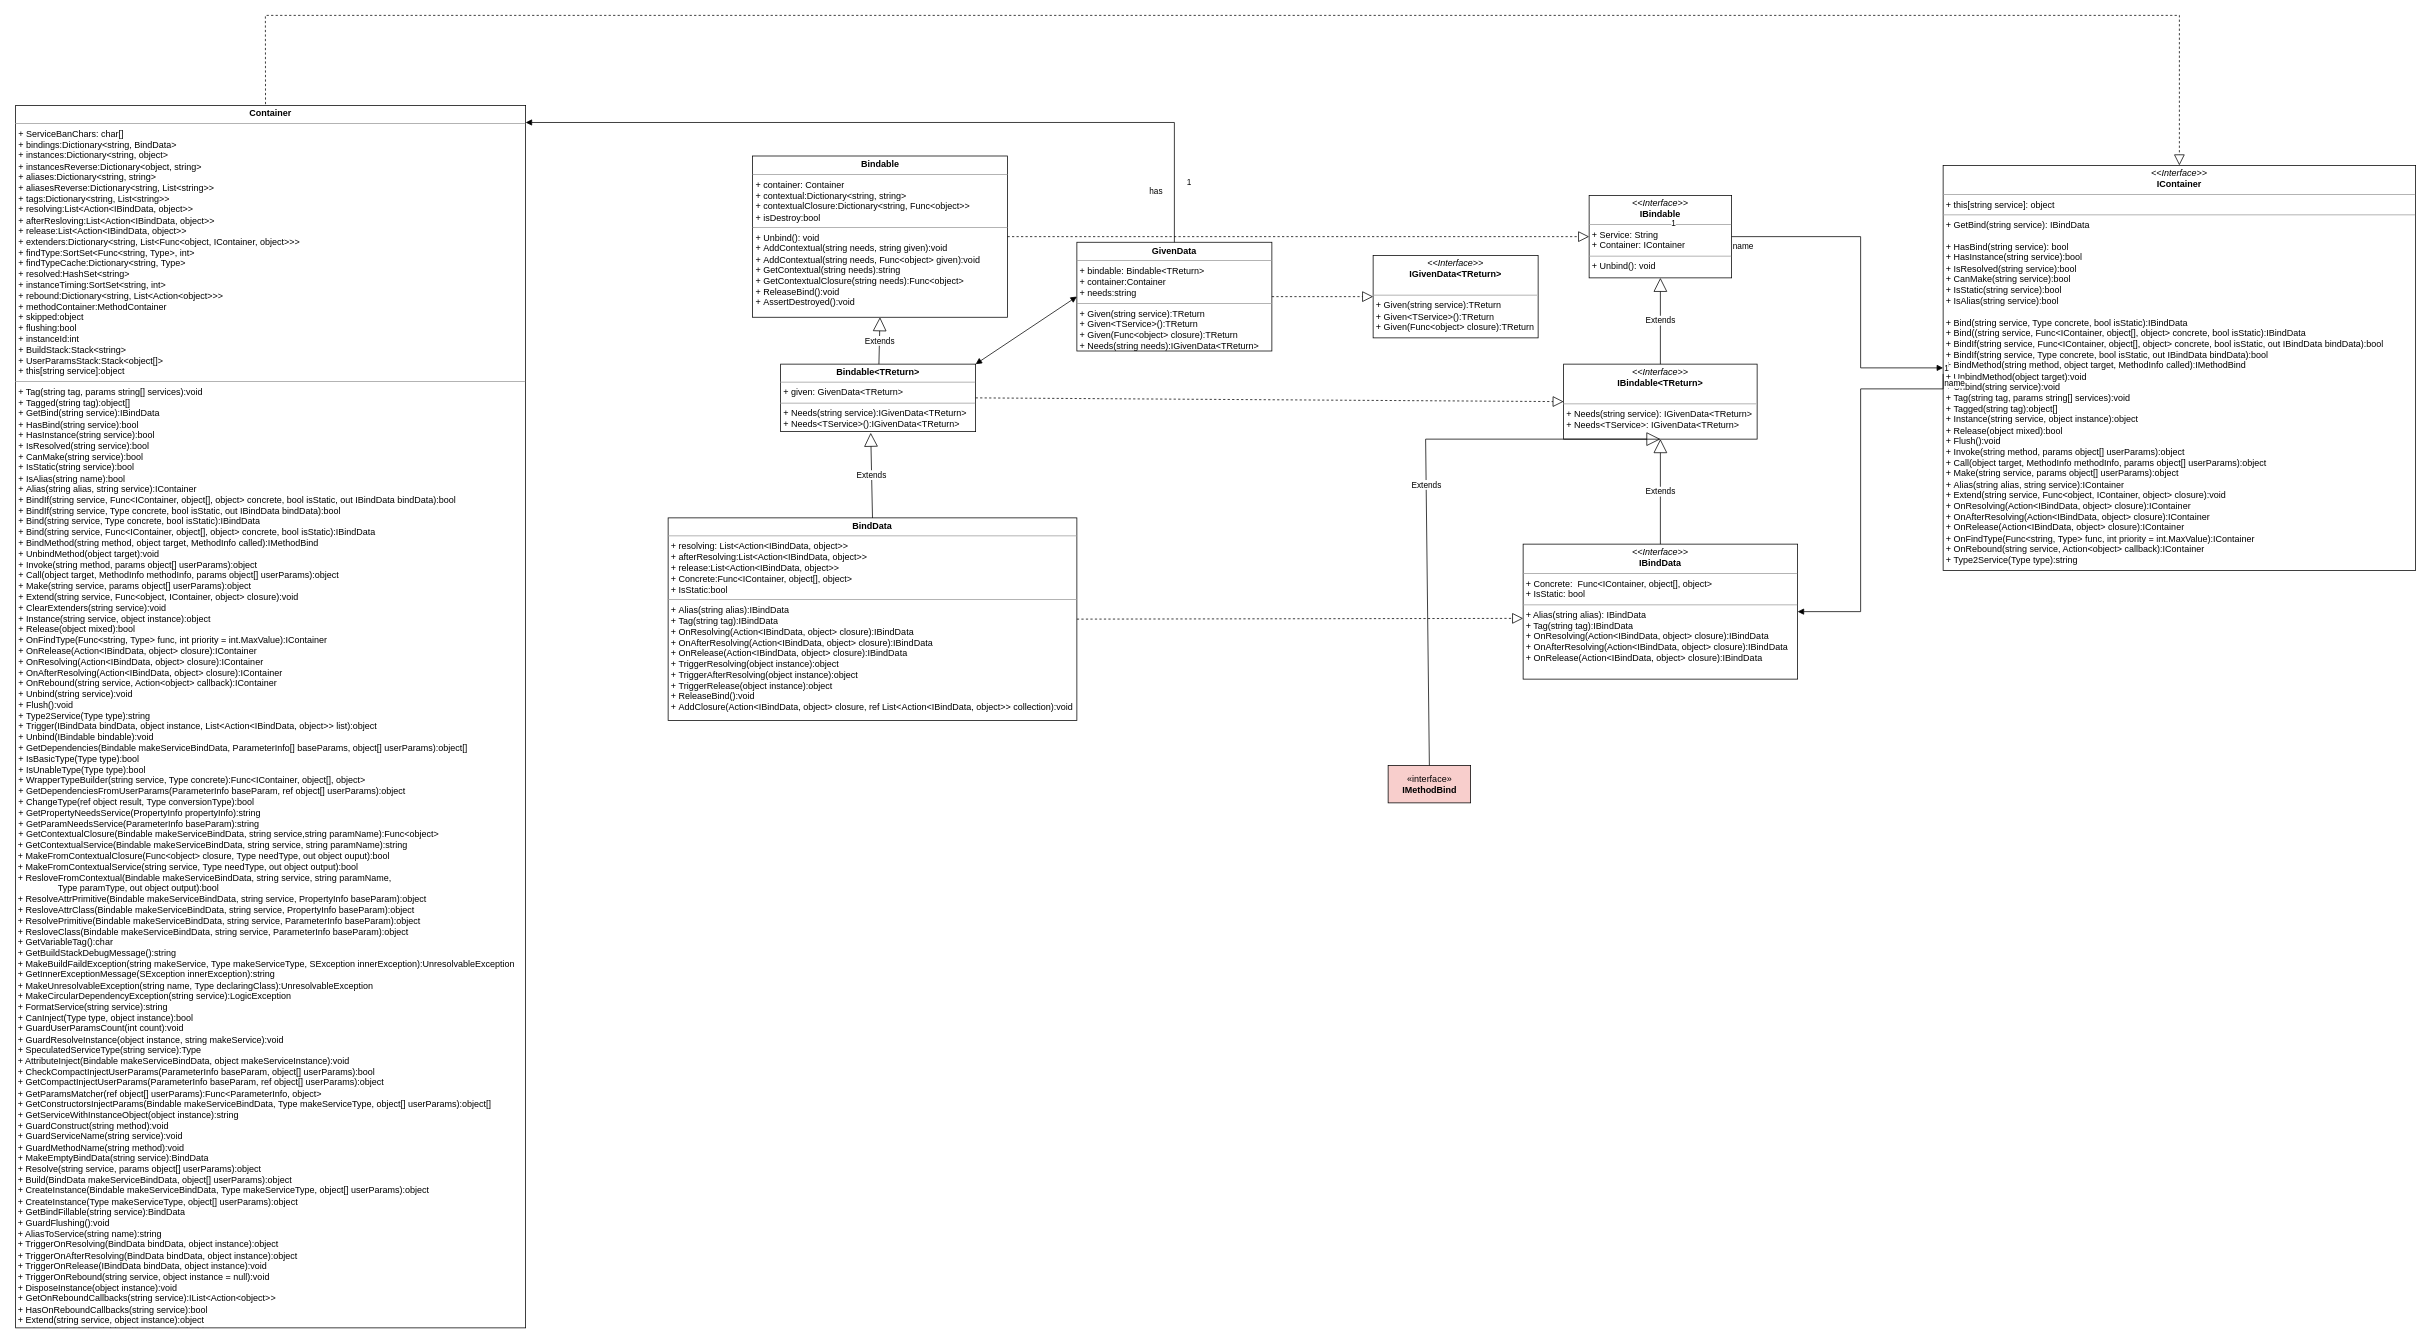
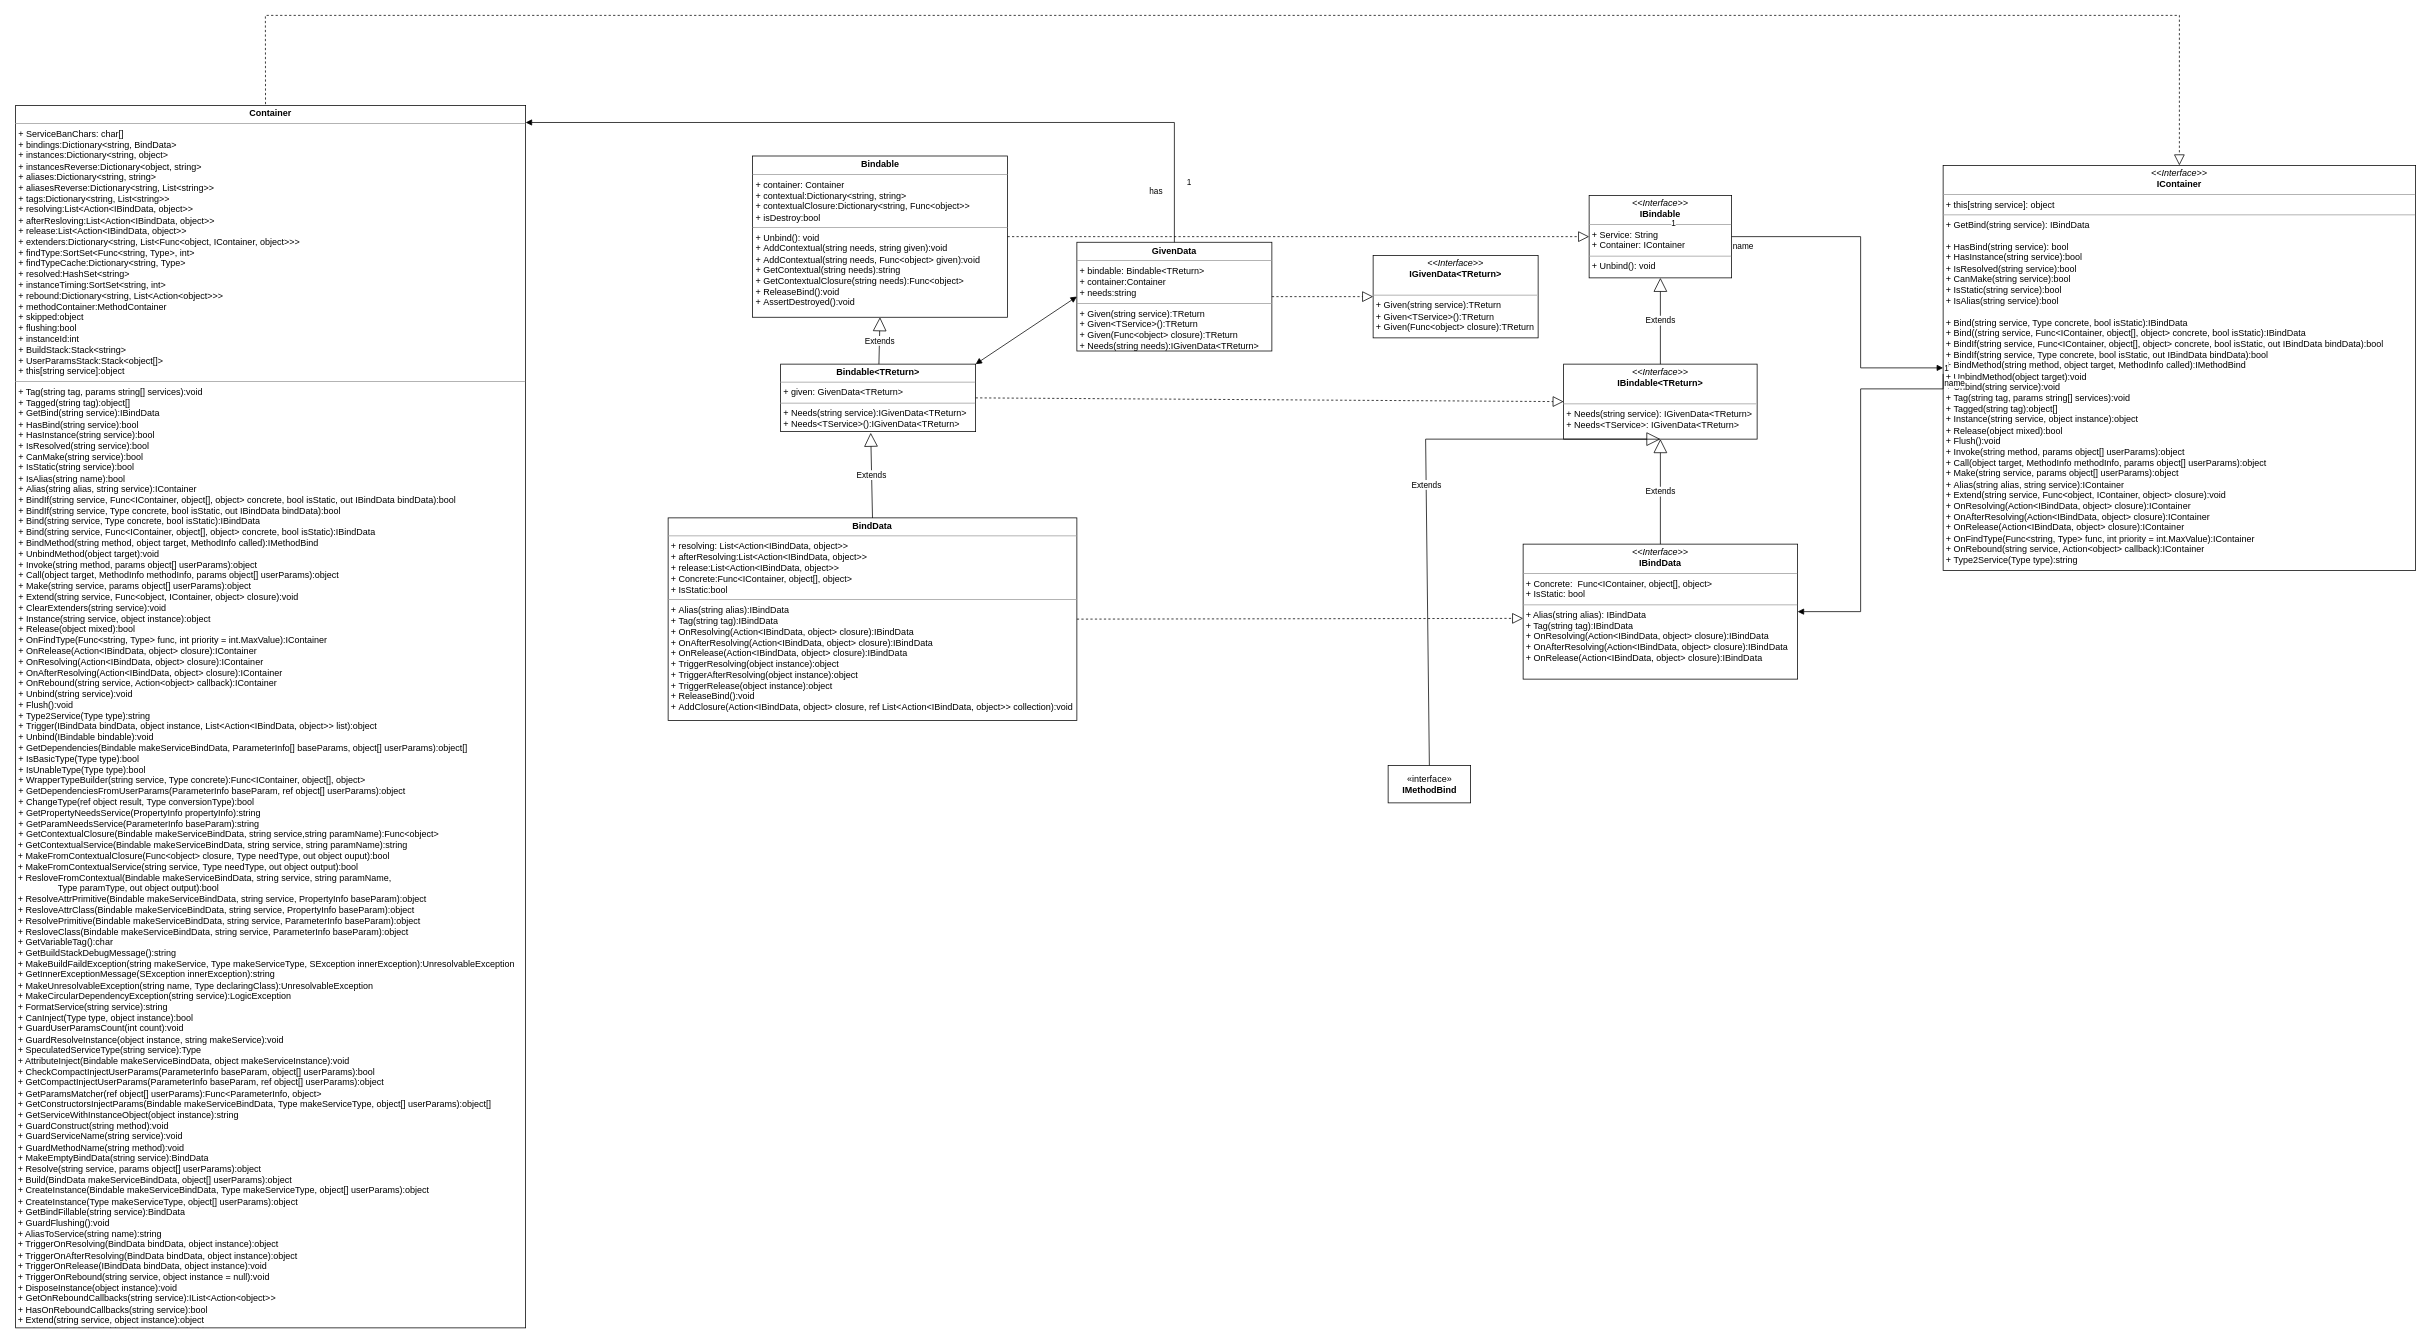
node "«interface» IMethodBind": fillcolor #f8cecc -> #ffffff
